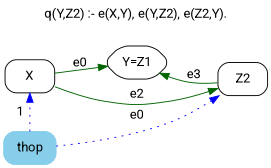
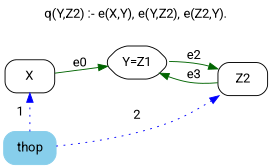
edge "X" -> "Z2": now "Y=Z1" -> "Z2"
edge "thop" -> "Z2": label "e0" -> "2"
